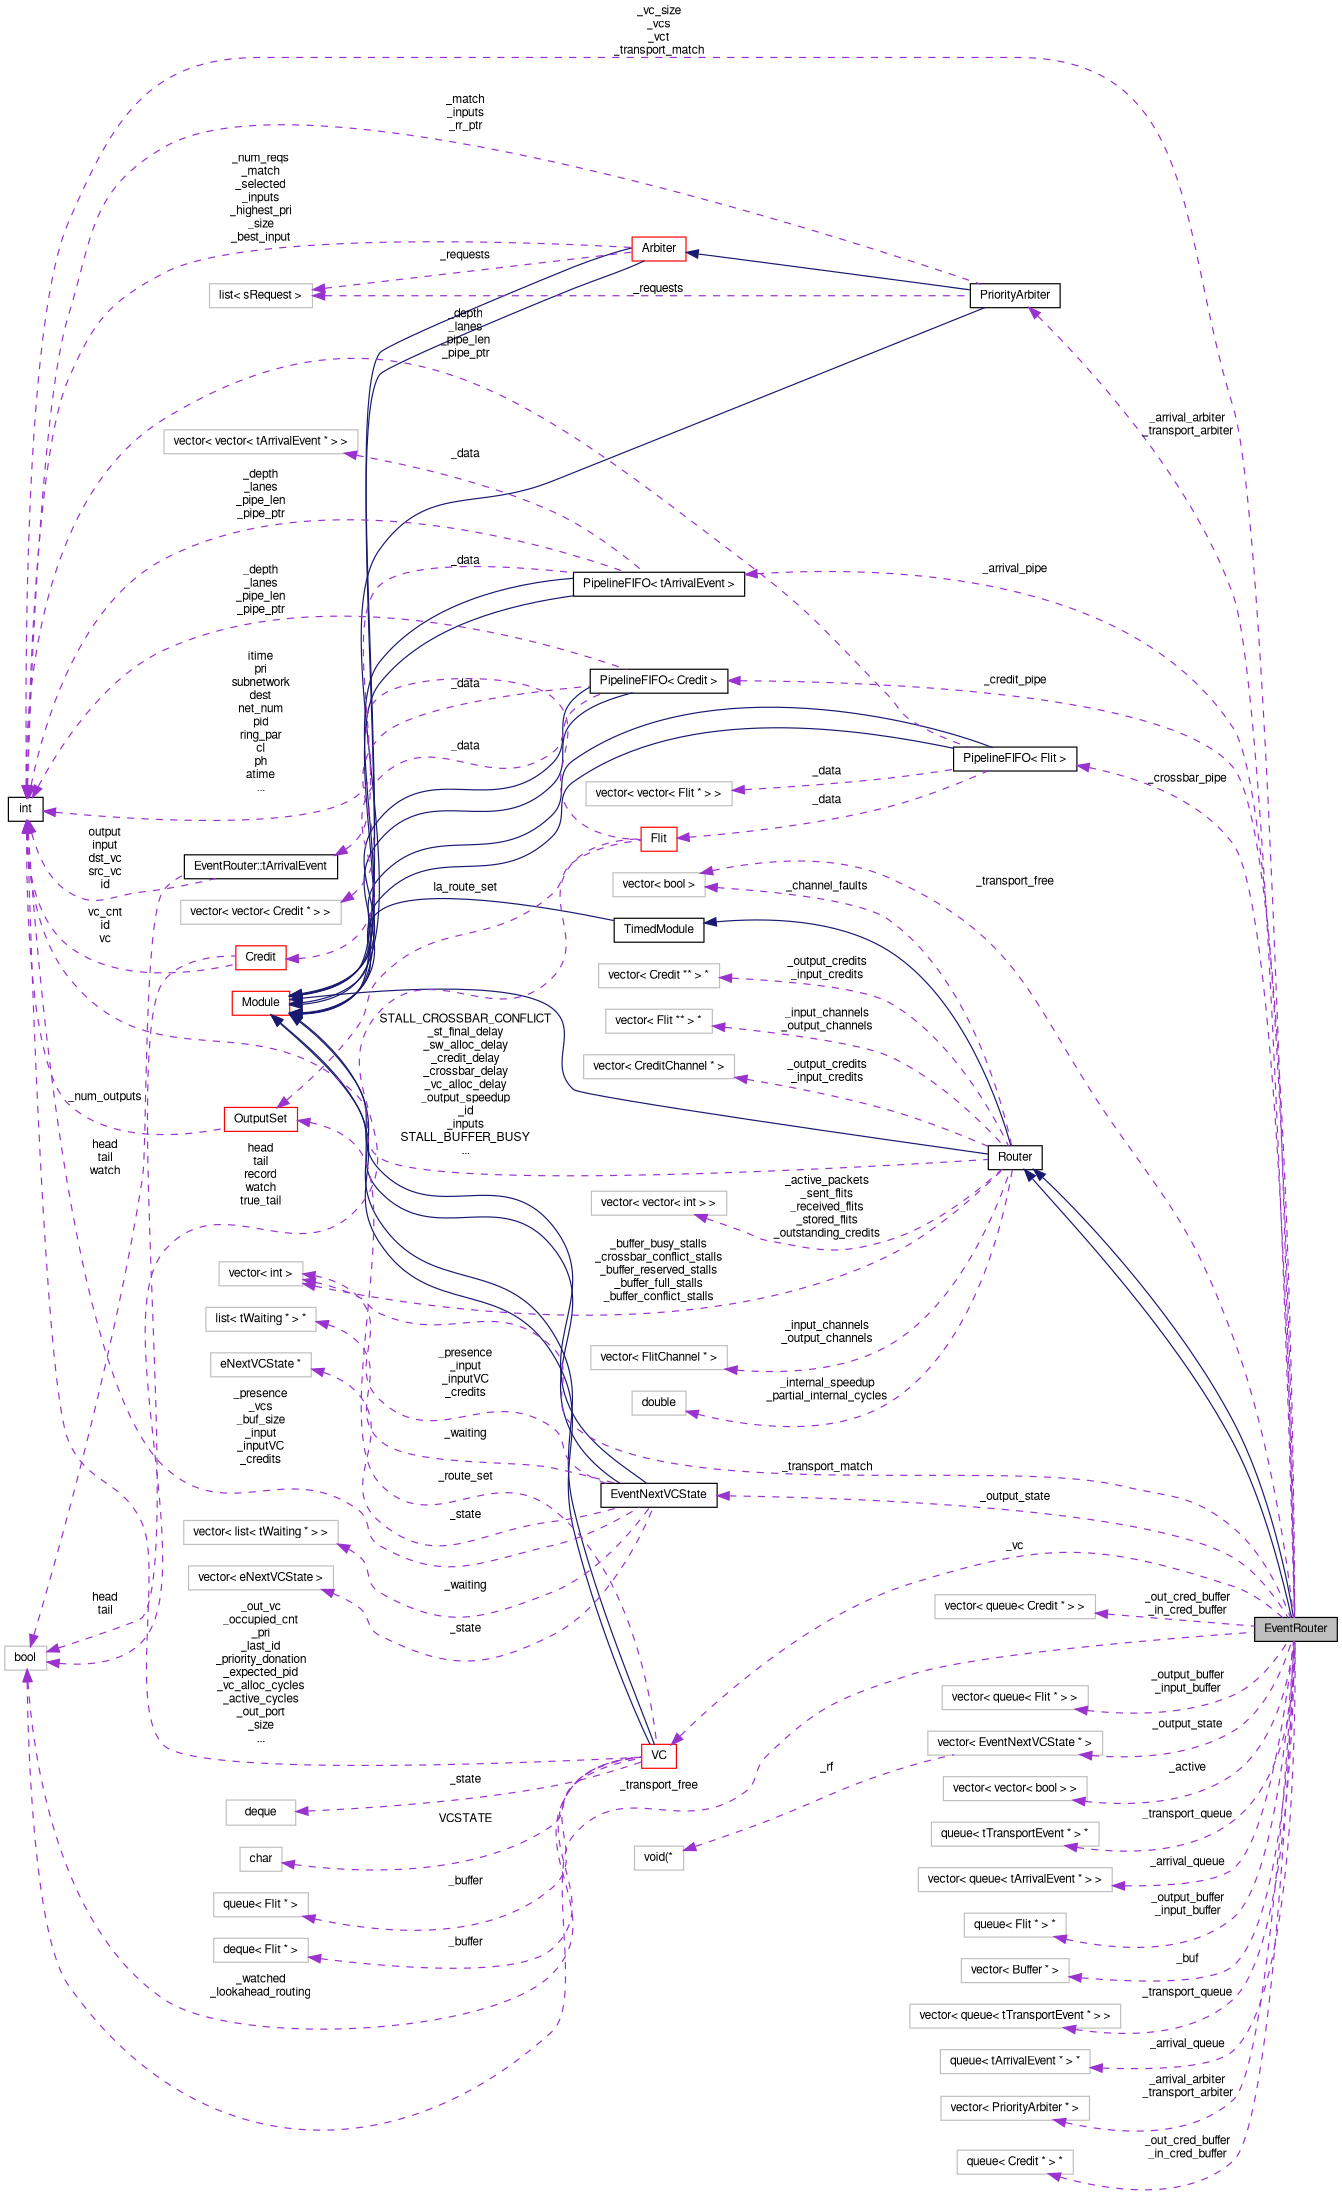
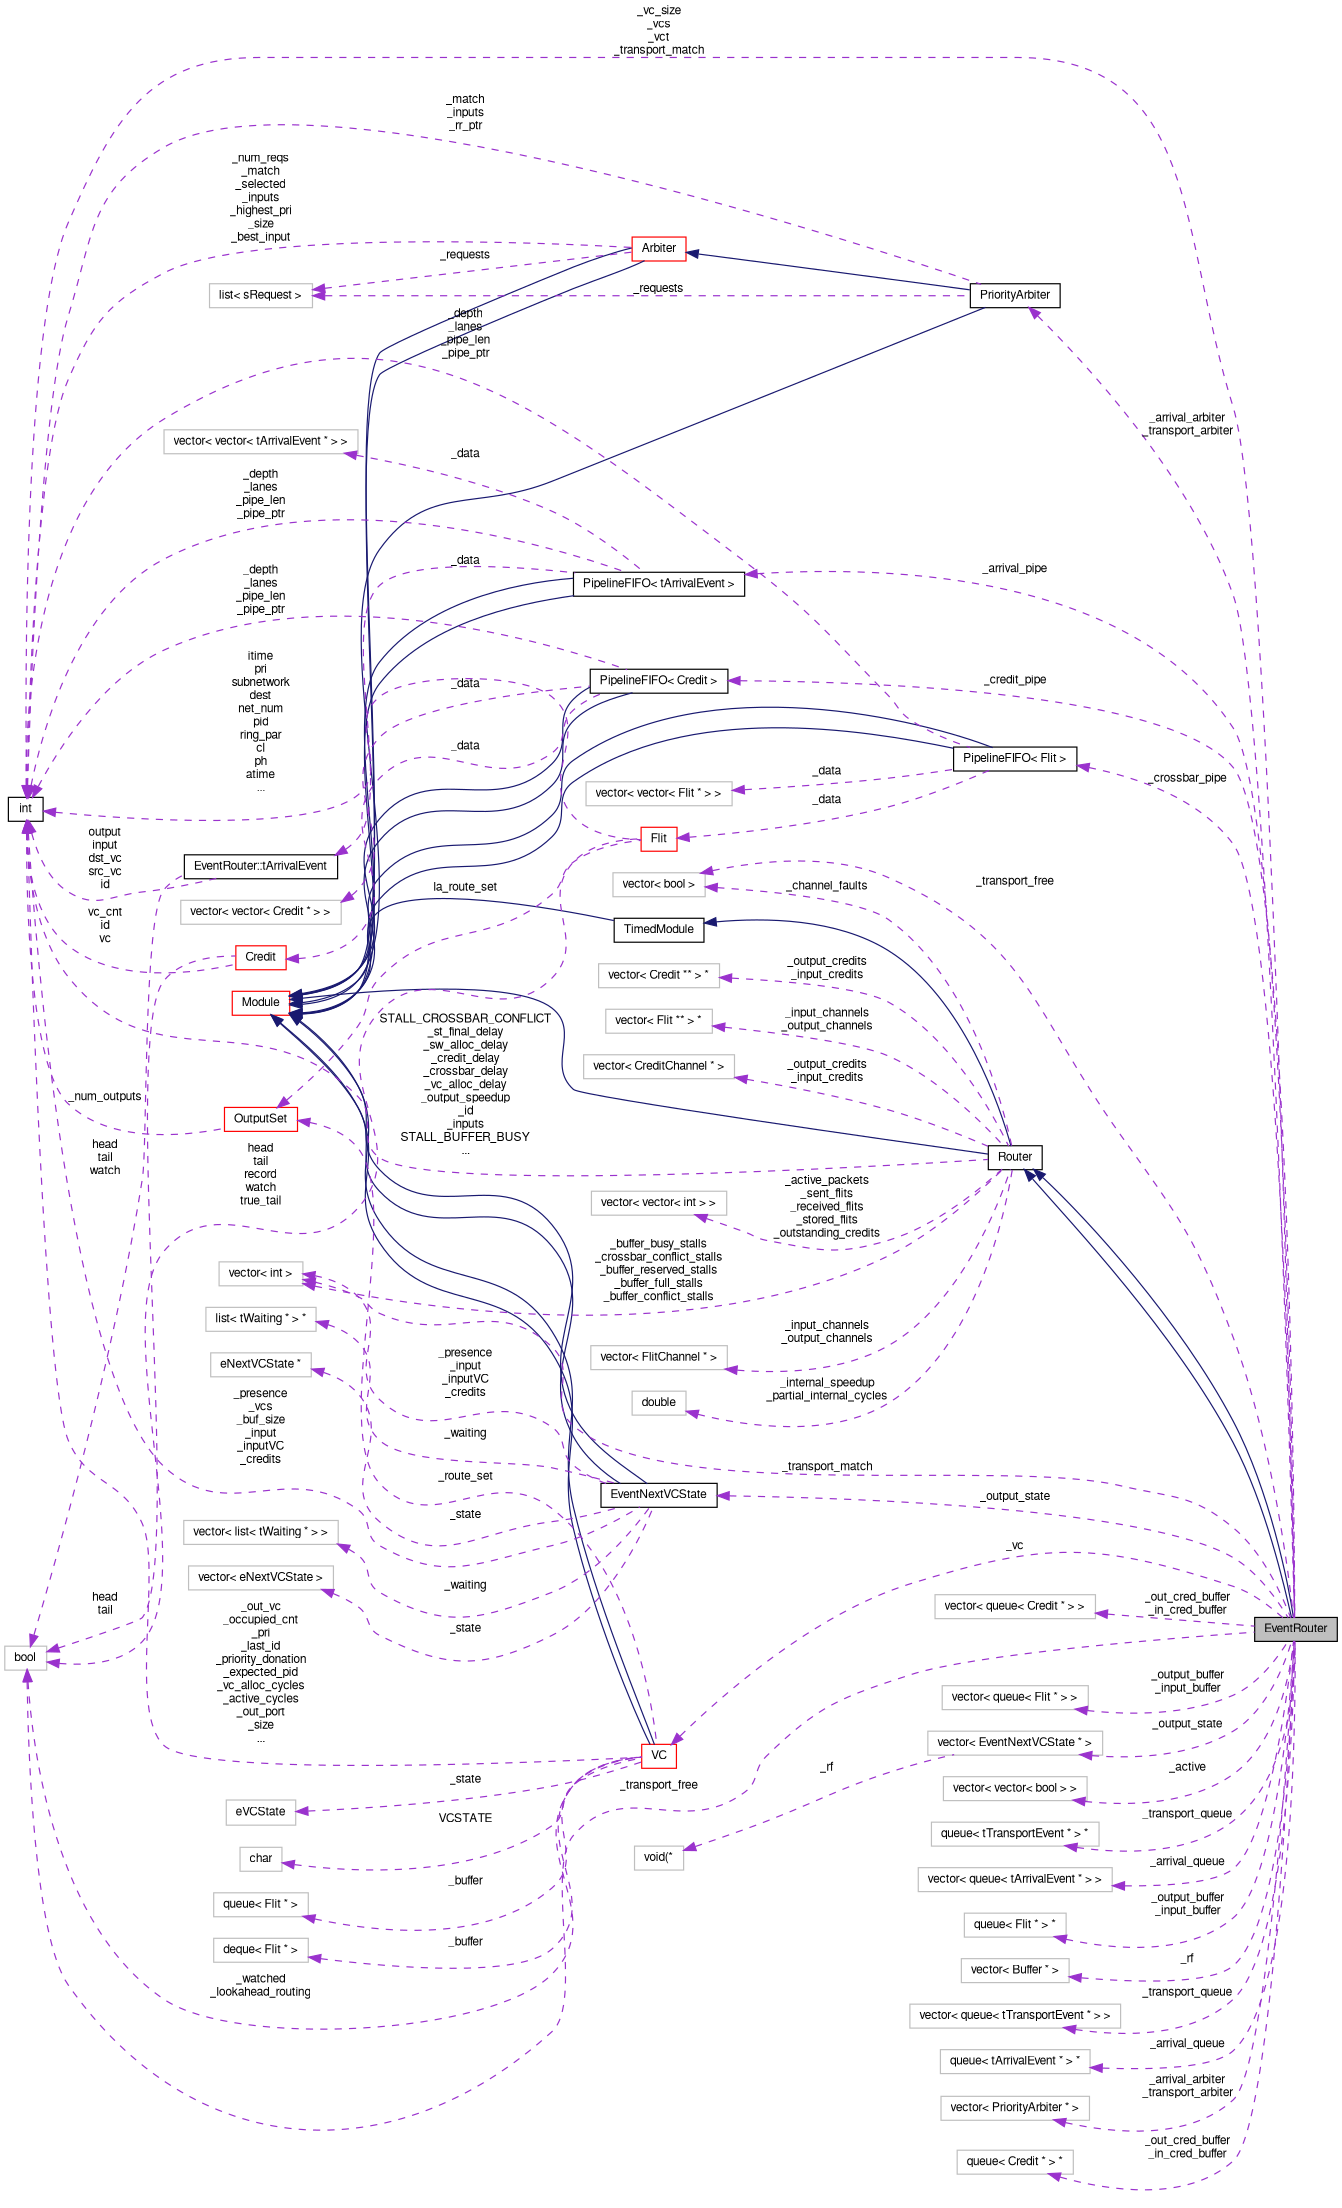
node "deque": label "deque" -> "eVCState"
edge "EventRouter" -> "vector< Buffer * >": label "_buf" -> "_rf"
